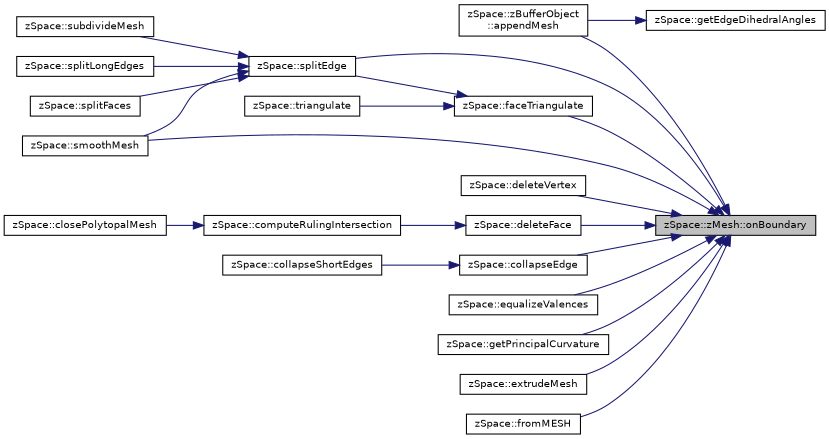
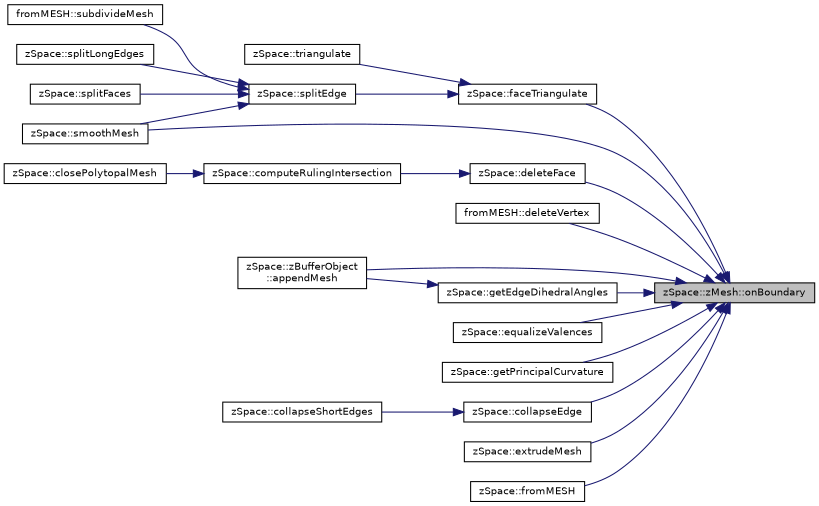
node "zSpace::subdivideMesh": label "zSpace::subdivideMesh" -> "fromMESH::subdivideMesh"
edge "zSpace::splitEdge" -> "zSpace::zMesh::onBoundary": now "zSpace::getEdgeDihedralAngles" -> "zSpace::zMesh::onBoundary"
node "zSpace::deleteVertex": label "zSpace::deleteVertex" -> "fromMESH::deleteVertex"
